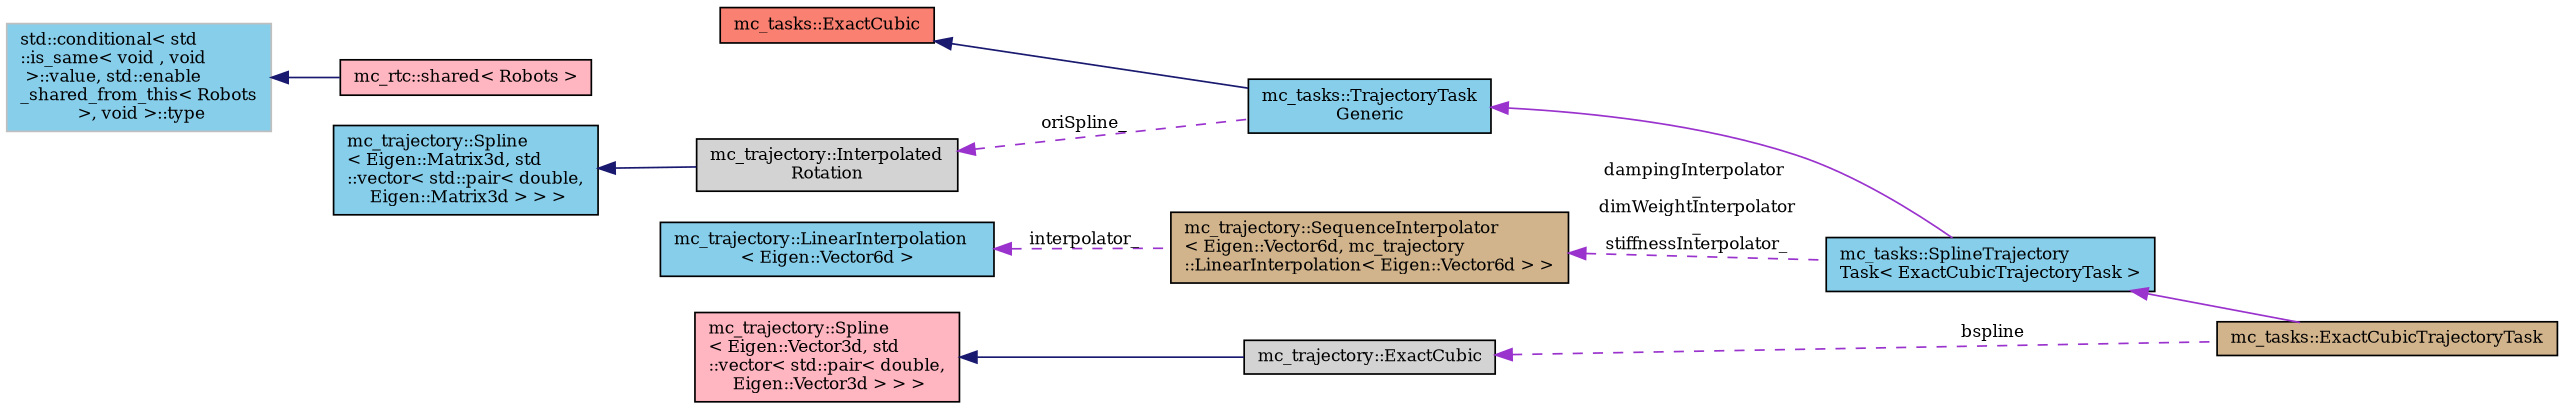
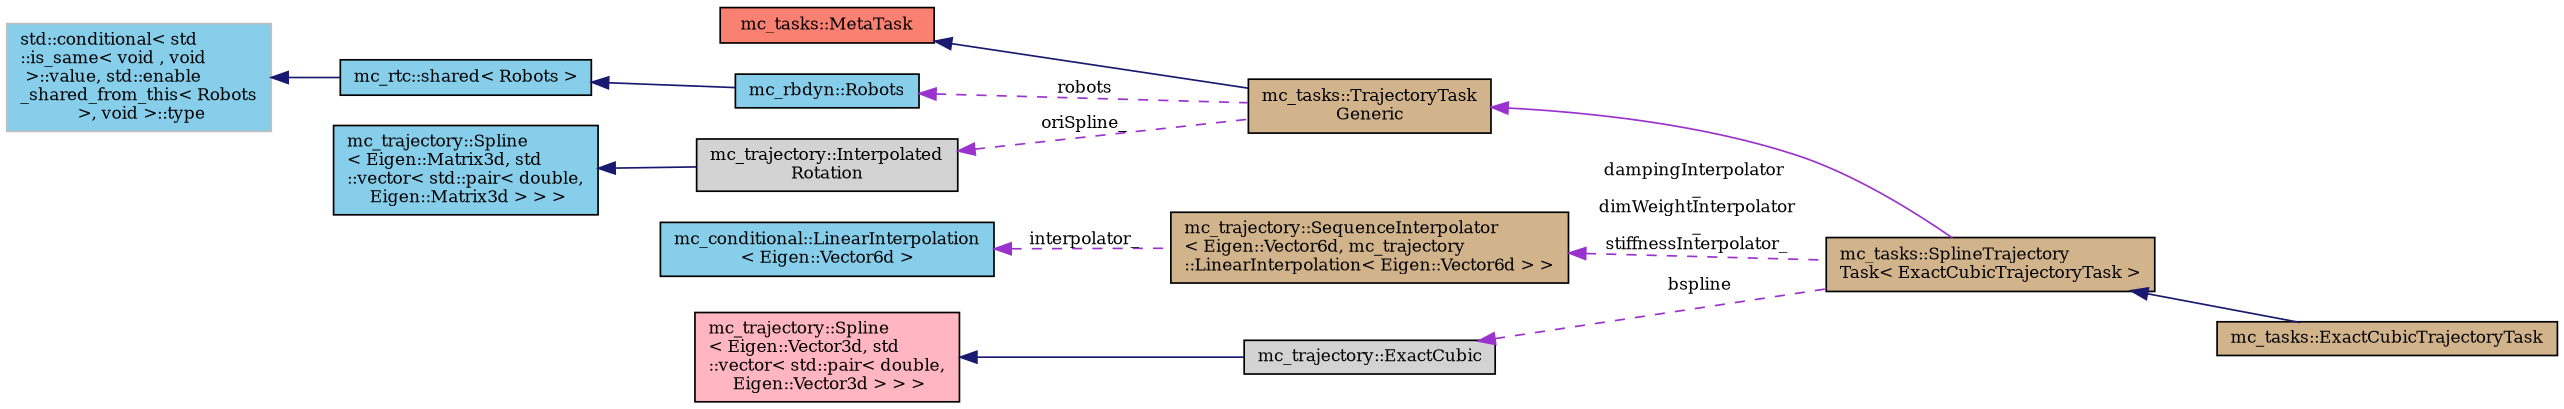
node "mc_tasks::ExactCubic": label "mc_tasks::ExactCubic" -> "mc_tasks::MetaTask"
node "mc_rtc::shared< Robots >": fillcolor lightpink -> skyblue
node "mc_rbdyn::Robots": added
node "mc_tasks::TrajectoryTask Generic": fillcolor skyblue -> tan
node "mc_trajectory::LinearInterpolation < Eigen::Vector6d >": label "mc_trajectory::LinearInterpolation < Eigen::Vector6d >" -> "mc_conditional::LinearInterpolation < Eigen::Vector6d >"
node "mc_tasks::SplineTrajectory Task< ExactCubicTrajectoryTask >": fillcolor skyblue -> tan
edge "mc_tasks::ExactCubicTrajectoryTask" -> "mc_tasks::SplineTrajectory Task< ExactCubicTrajectoryTask >": color darkorchid3 -> midnightblue
edge "mc_tasks::ExactCubicTrajectoryTask" -> "mc_trajectory::ExactCubic": now "mc_tasks::SplineTrajectory Task< ExactCubicTrajectoryTask >" -> "mc_trajectory::ExactCubic"
